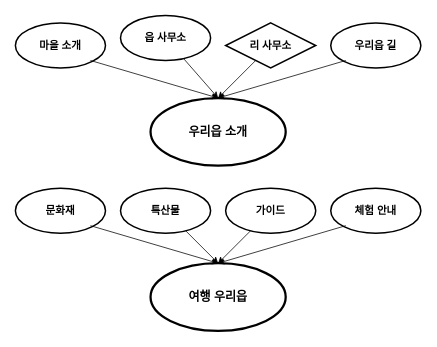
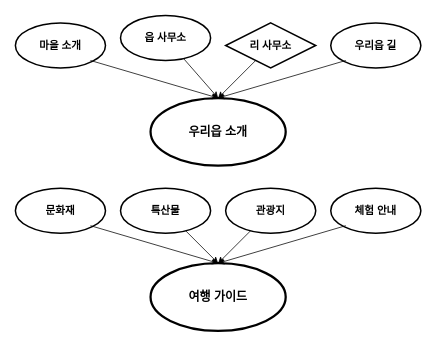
node "가이드": label "가이드" -> "관광지"
node "여행 우리읍": label "여행 우리읍" -> "여행 가이드"
